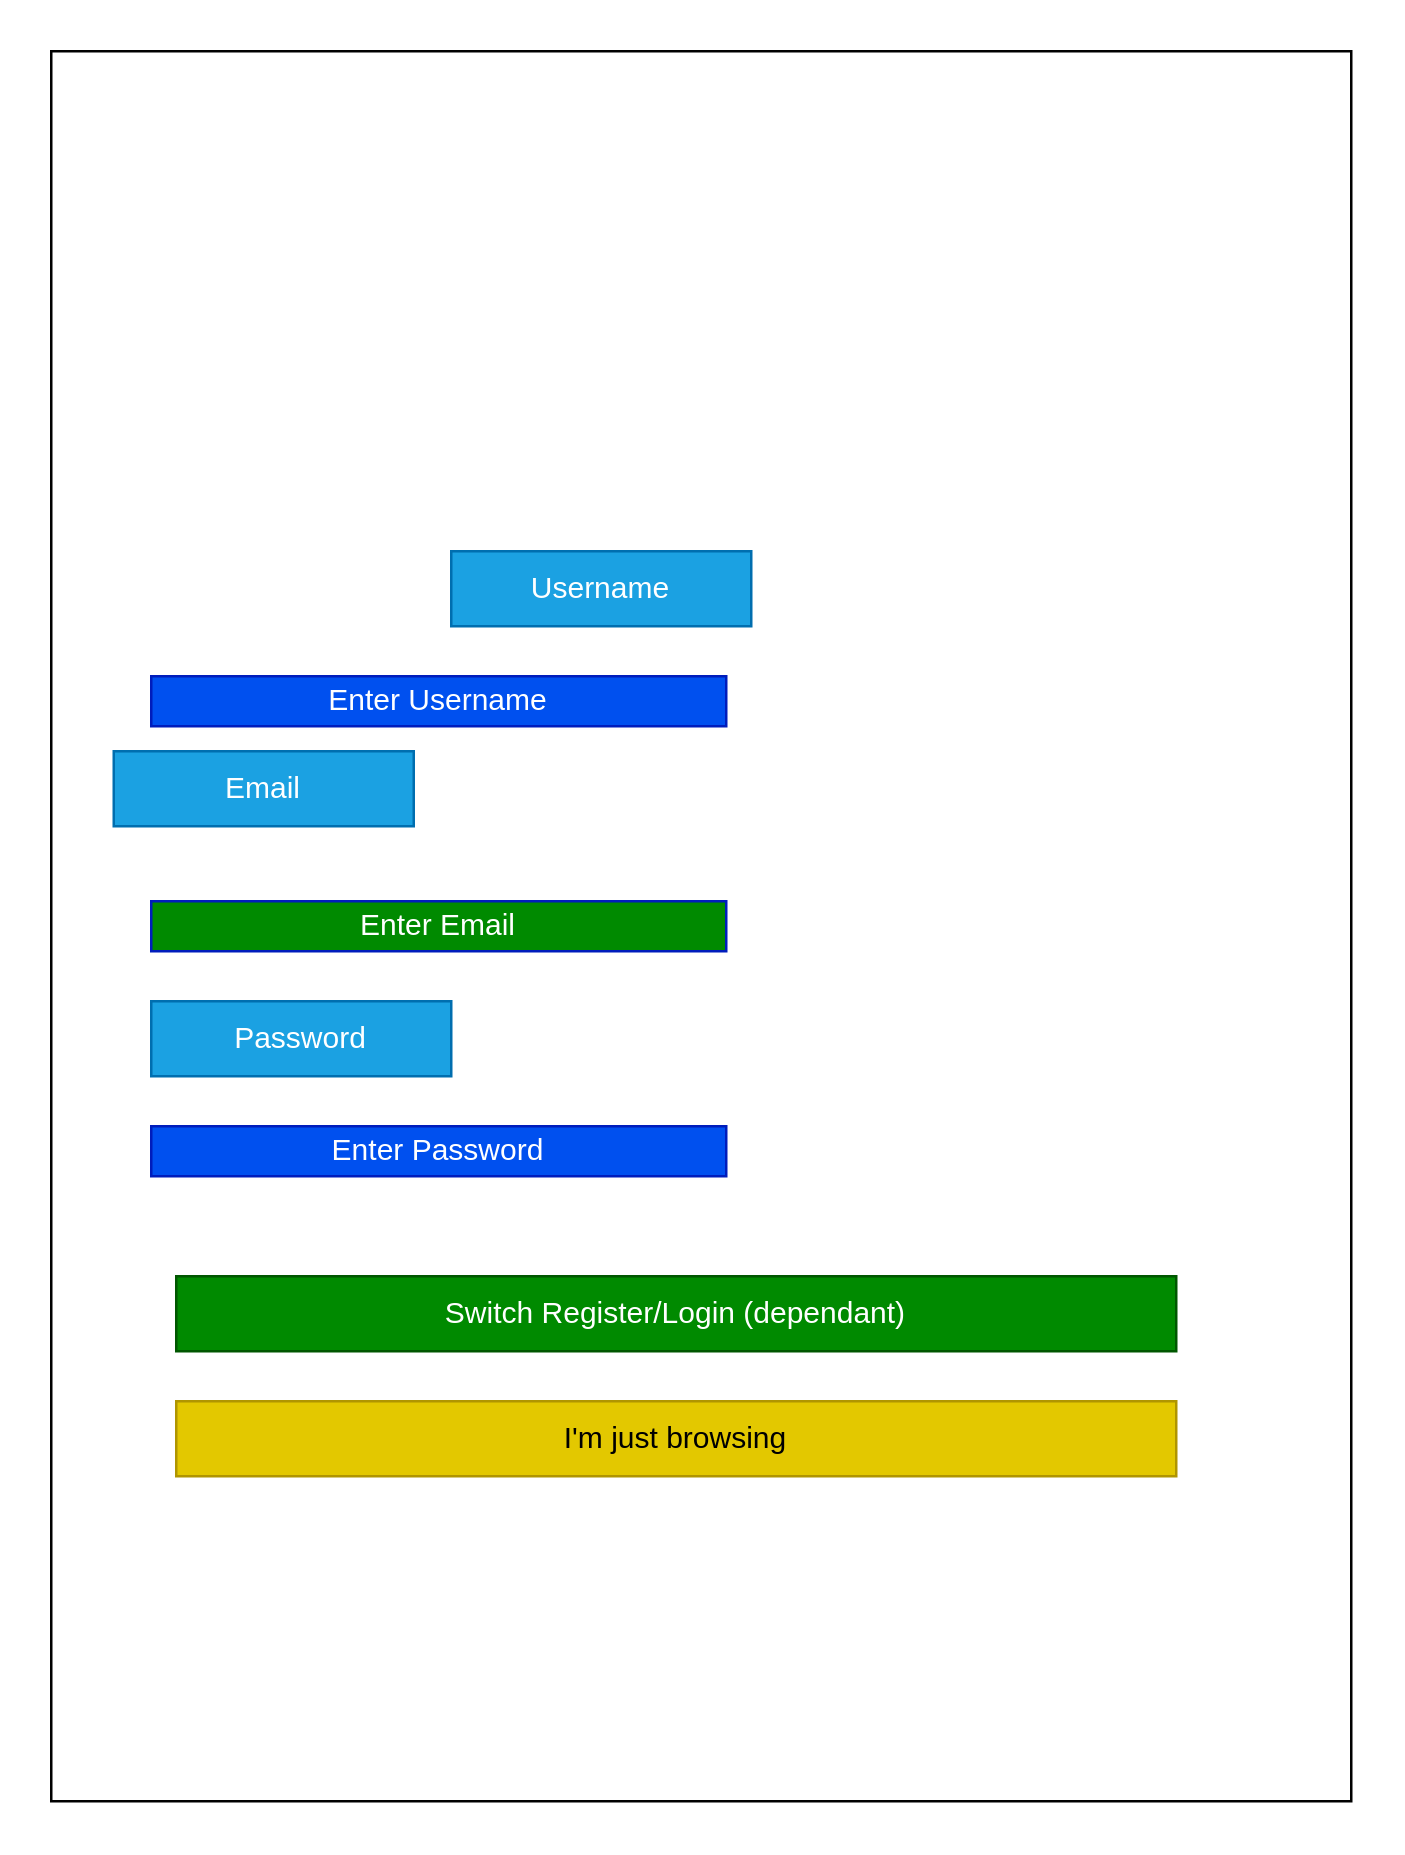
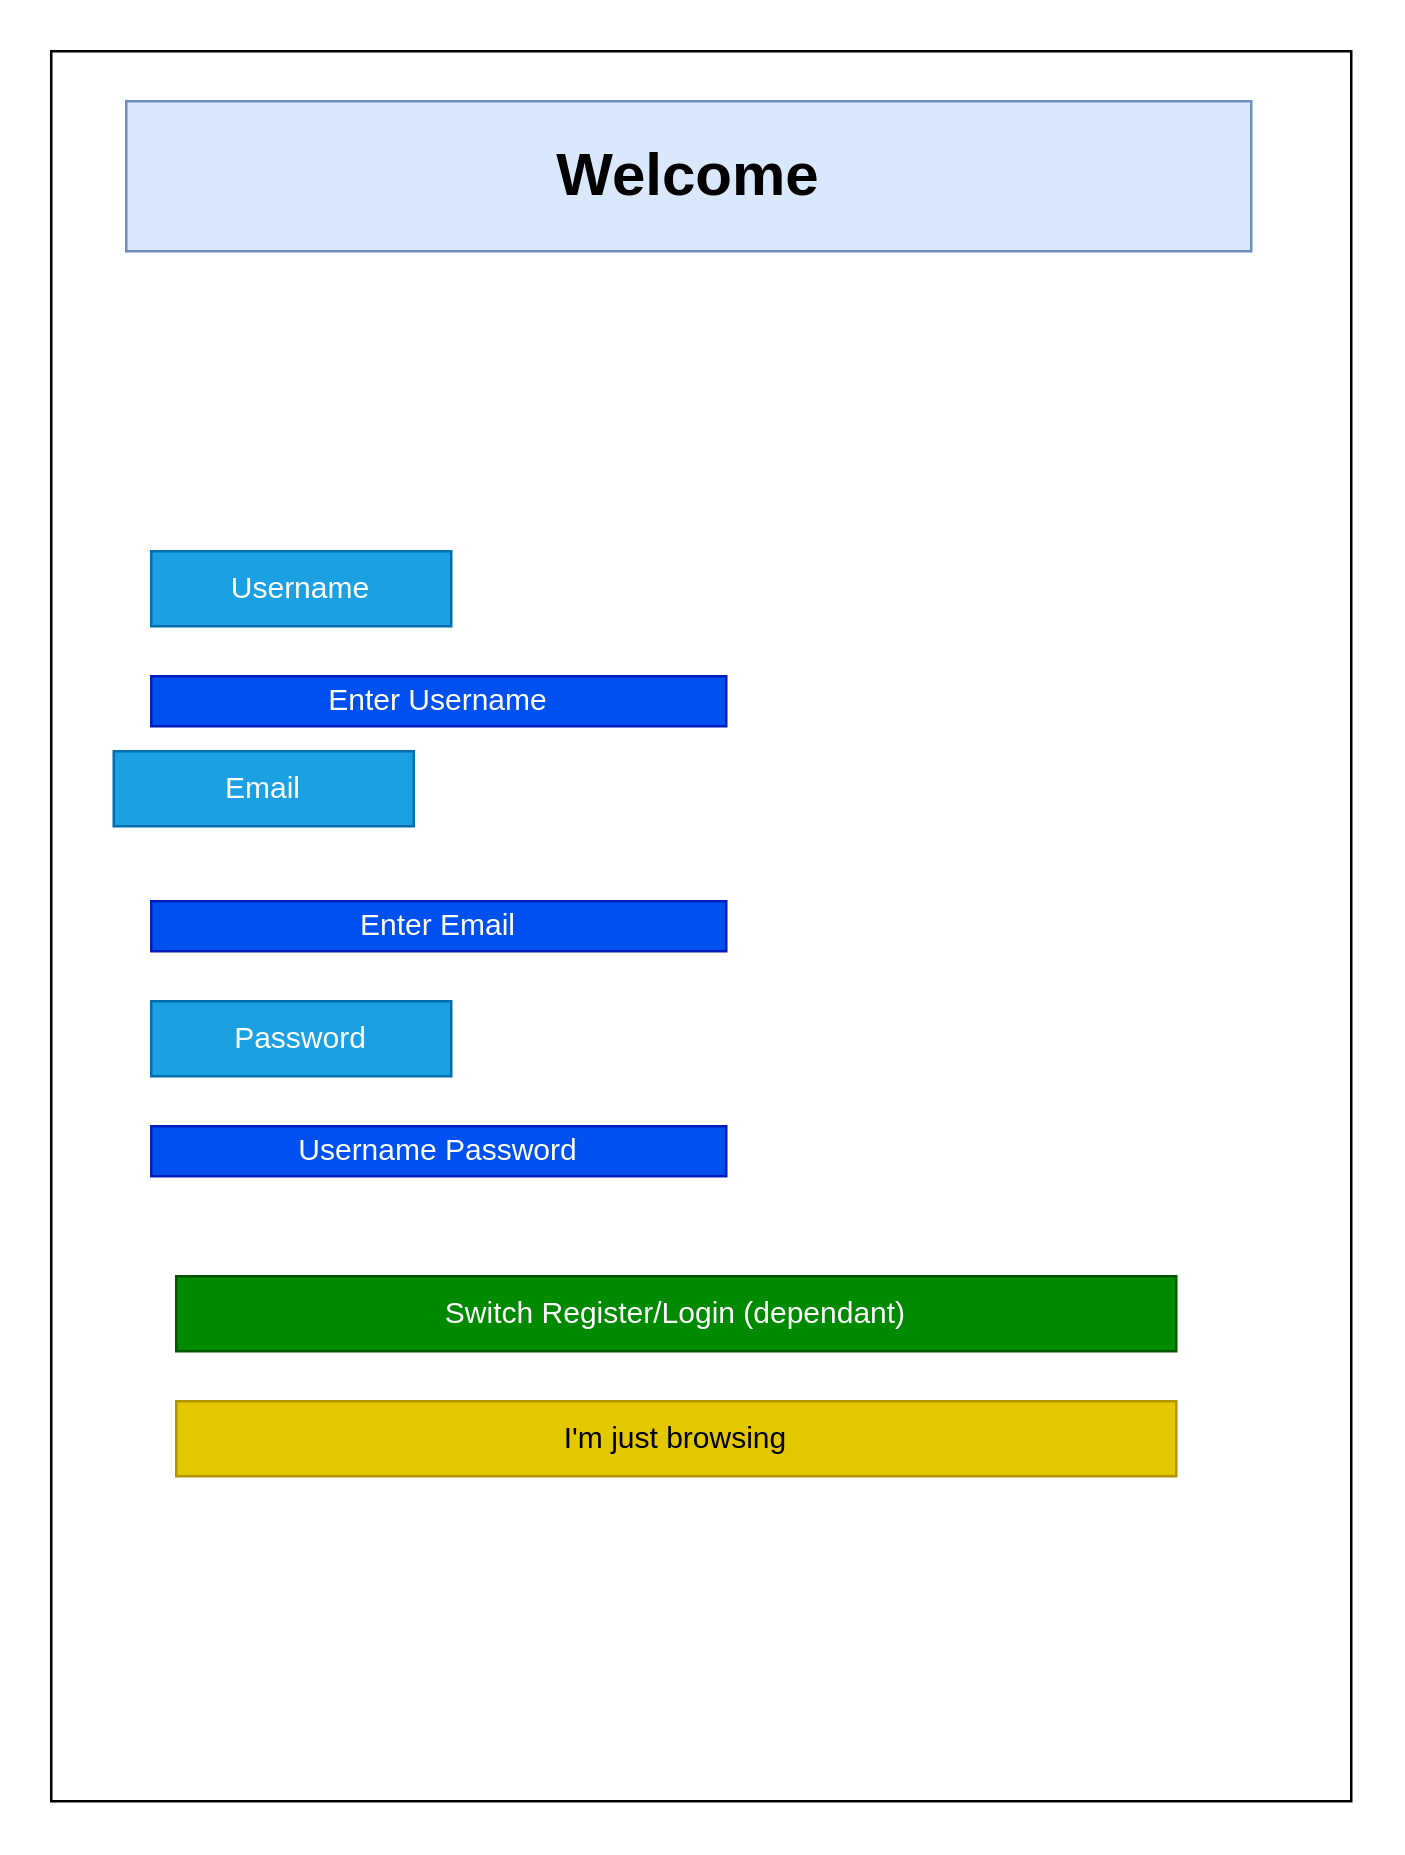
node "Welcome": added
node "Username": moved (601, 589) -> (301, 589)
node "Enter Email": fillcolor #008a00 -> #0050ef
node "Enter Password": label "Enter Password" -> "Username Password"
